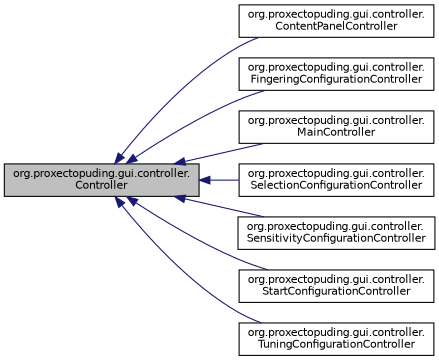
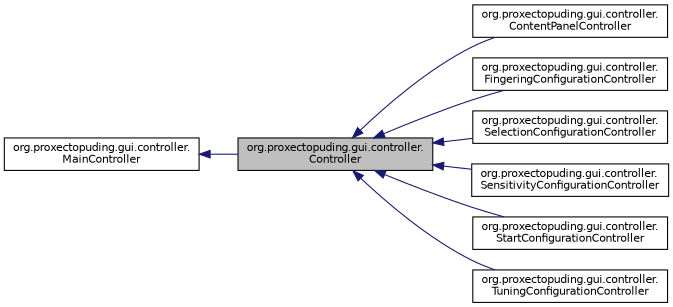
edge "org.proxectopuding.gui.controller. MainController" -> "org.proxectopuding.gui.controller. Controller": reversed
